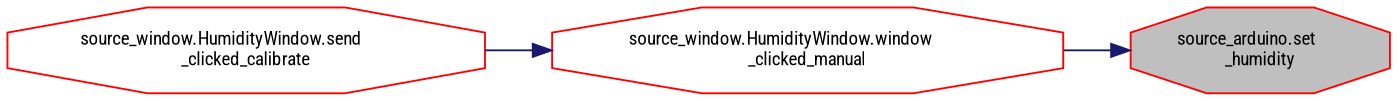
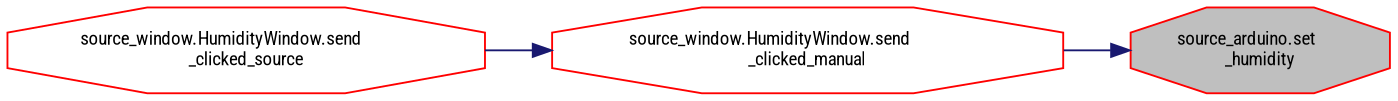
node "source_window.HumidityWindow.send _clicked_calibrate": label "source_window.HumidityWindow.send _clicked_calibrate" -> "source_window.HumidityWindow.send _clicked_source"
node "source_window.HumidityWindow.window _clicked_manual": label "source_window.HumidityWindow.window _clicked_manual" -> "source_window.HumidityWindow.send _clicked_manual"
